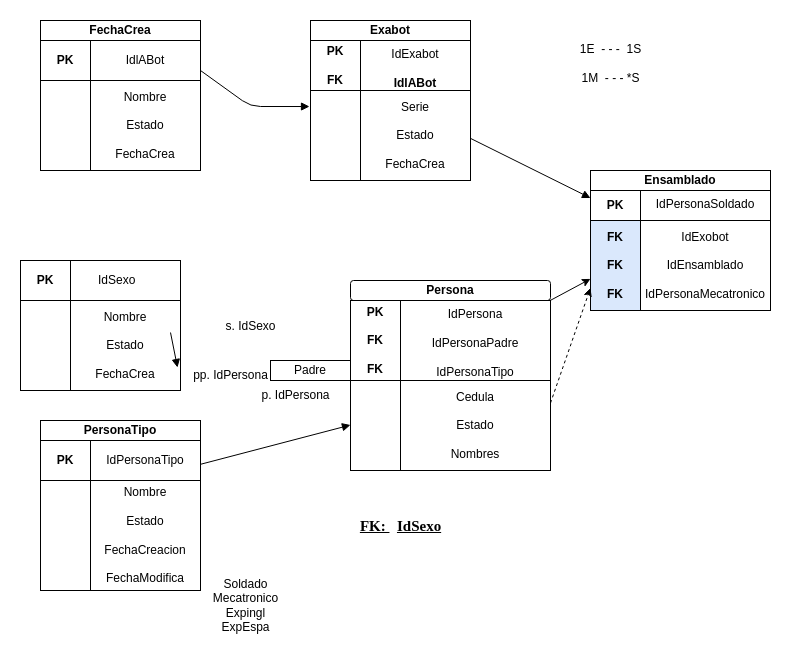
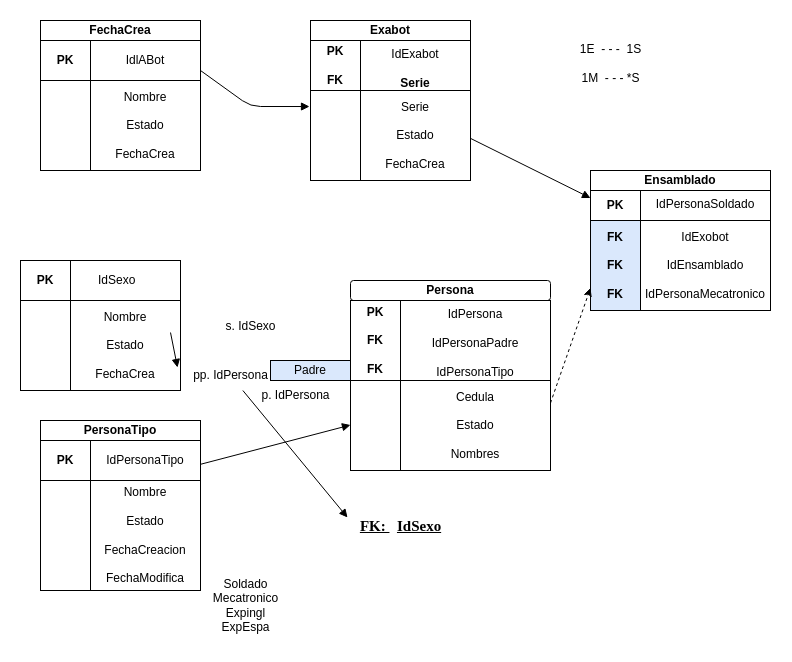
node "IdExabot IdlABot": label "IdExabot IdlABot" -> "IdExabot Serie"
edge "IdPersona IdPersonaPadre IdPersonaTipo" -> "FK FK FK": removed
node "Padre": fillcolor #ffffff -> #dae8fc
edge "pp. IdPersona" -> "FK: IdSexo": added
